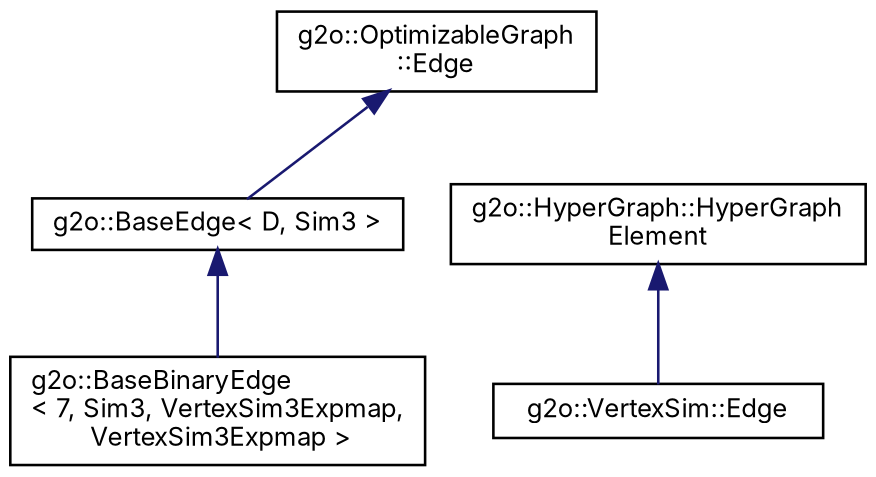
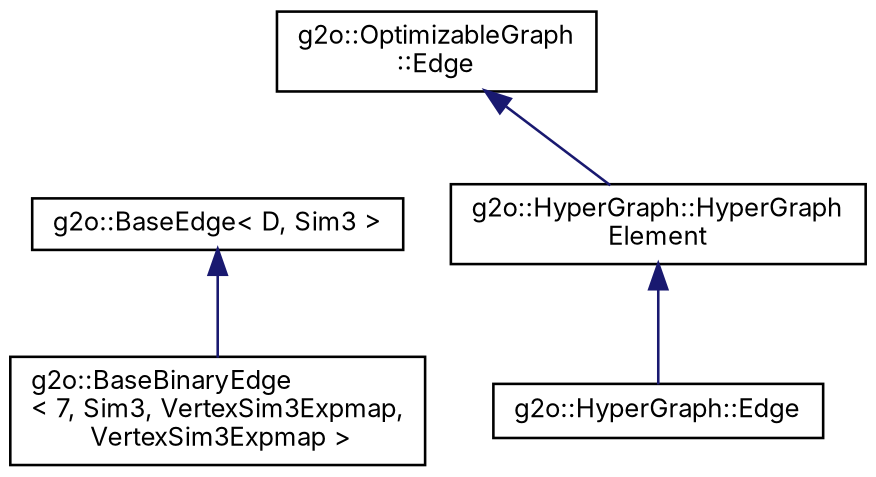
edge "g2o::BaseEdge< D, Sim3 >" -> "g2o::OptimizableGraph ::Edge": now "g2o::HyperGraph::HyperGraph Element" -> "g2o::OptimizableGraph ::Edge"
node "g2o::VertexSim::Edge": label "g2o::VertexSim::Edge" -> "g2o::HyperGraph::Edge"
